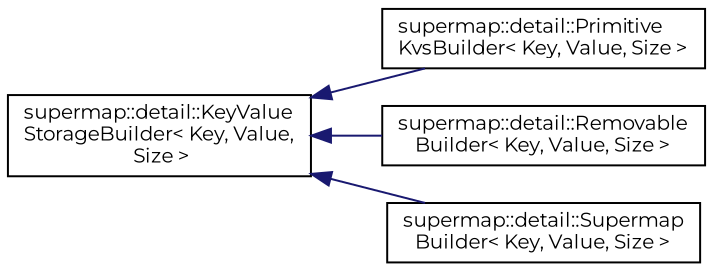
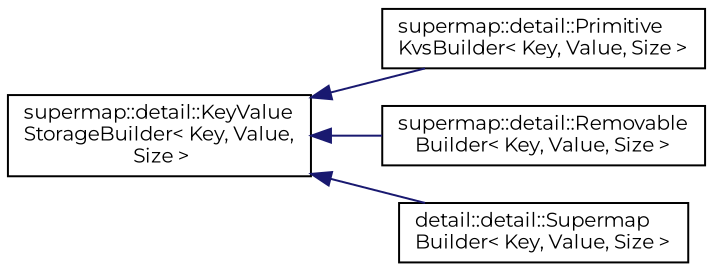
node "supermap::detail::Supermap Builder< Key, Value, Size >": label "supermap::detail::Supermap Builder< Key, Value, Size >" -> "detail::detail::Supermap Builder< Key, Value, Size >"
